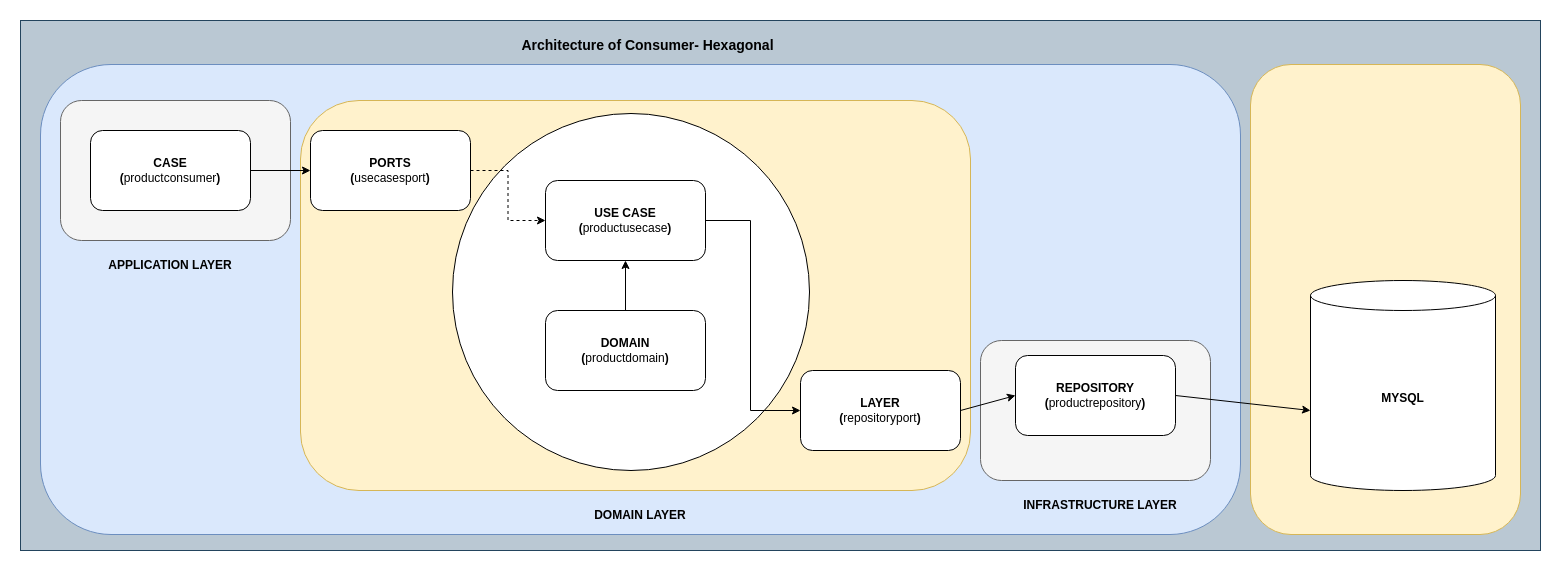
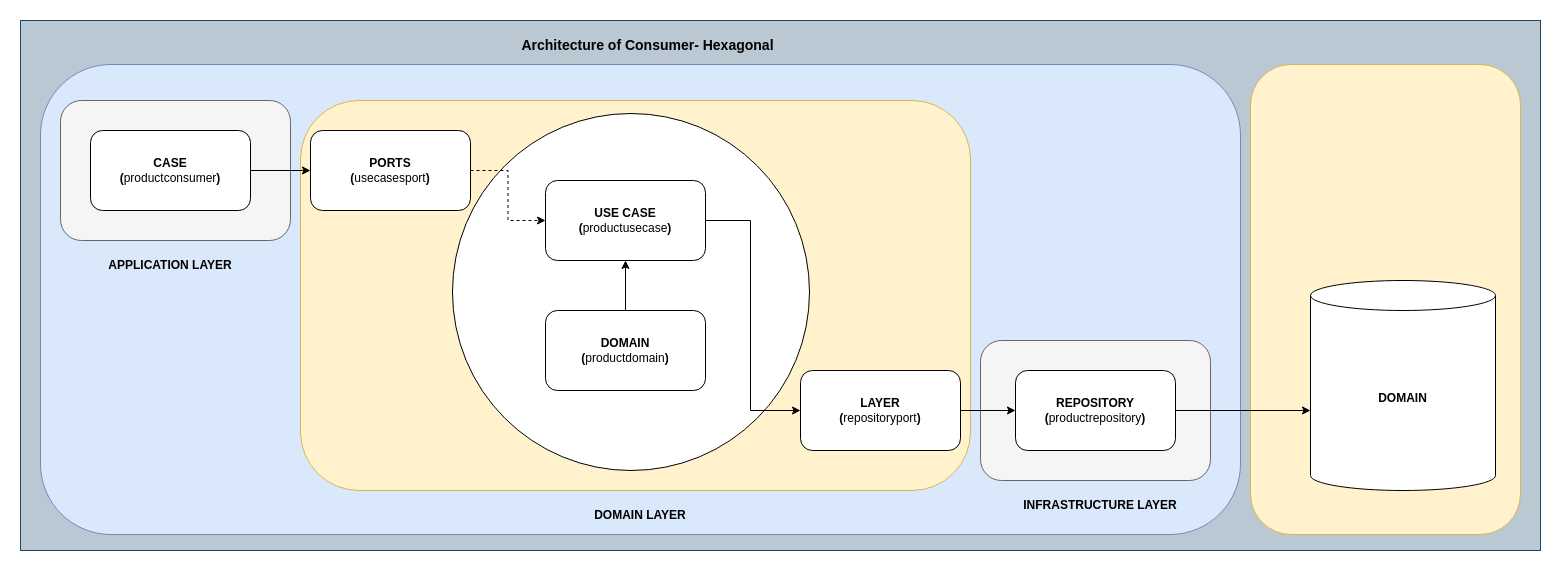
node "REPOSITORY (productrepository)": moved (1096, 396) -> (1096, 411)
node "MYSQL": label "MYSQL" -> "DOMAIN"
